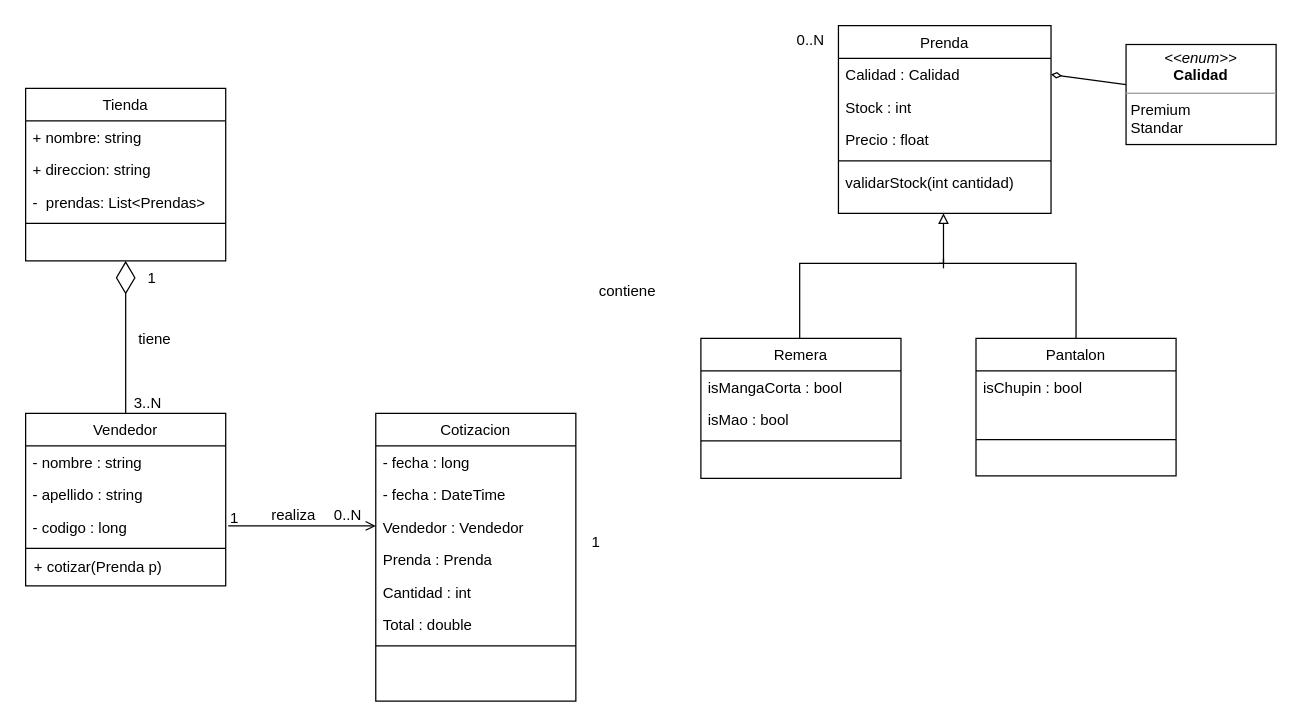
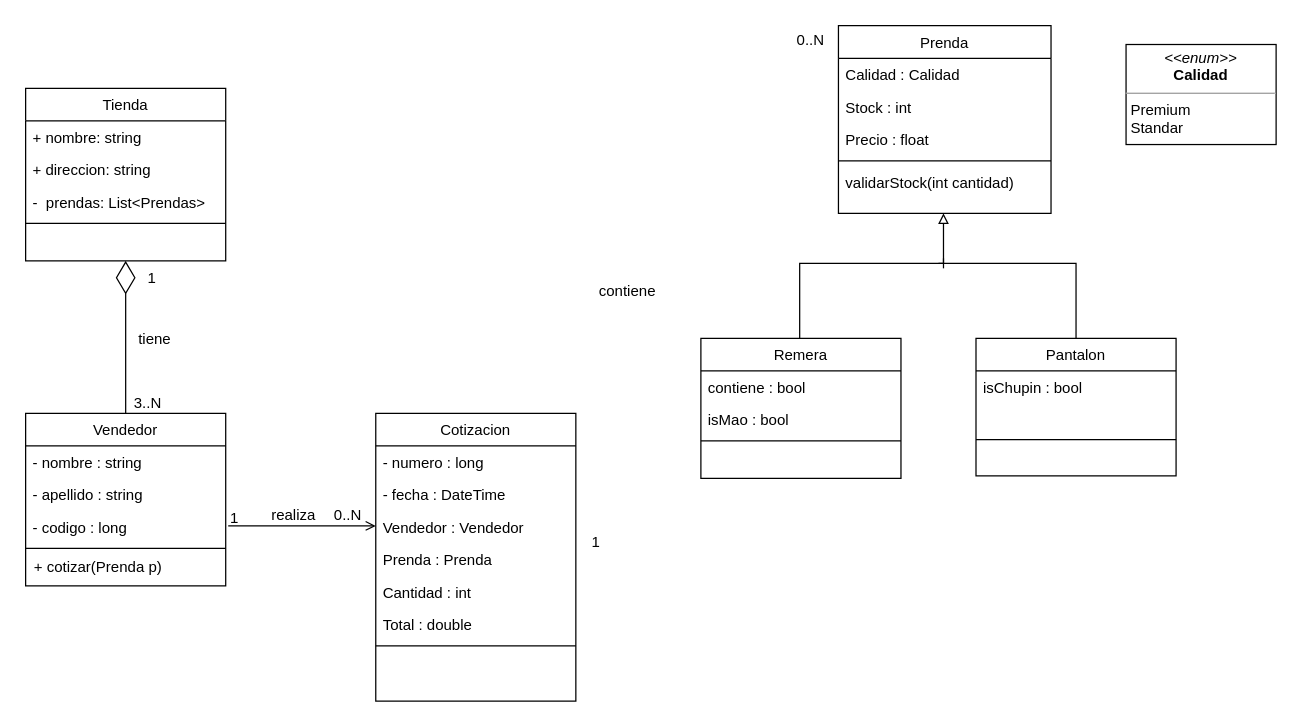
edge "<<enum>> Calidad Premium Standar" -> "Calidad : Calidad": removed
node "isMangaCorta : bool": label "isMangaCorta : bool" -> "contiene : bool"
node "- fecha : long": label "- fecha : long" -> "- numero : long"
